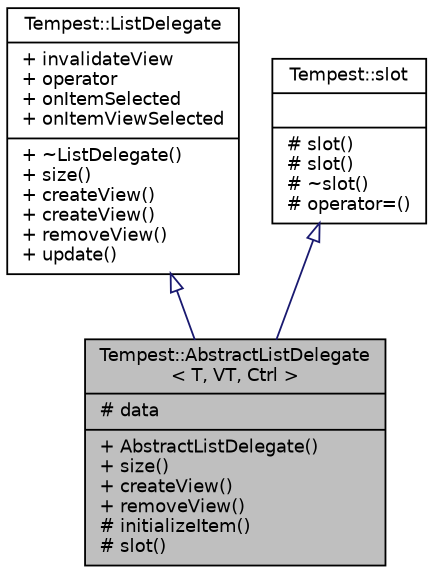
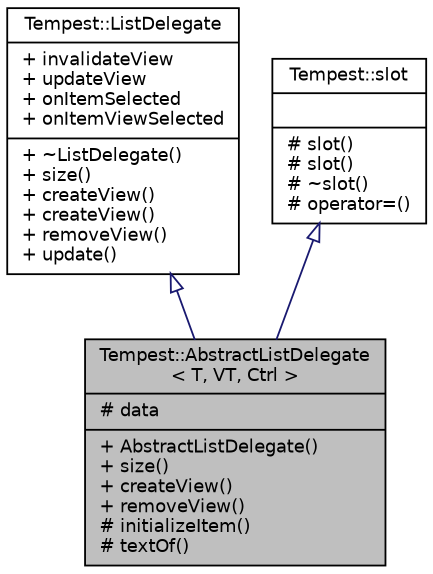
node "Tempest::ListDelegate": text "+ operator" -> "+ updateView"
node "Tempest::AbstractListDelegate": text "# slot()" -> "# textOf()"
